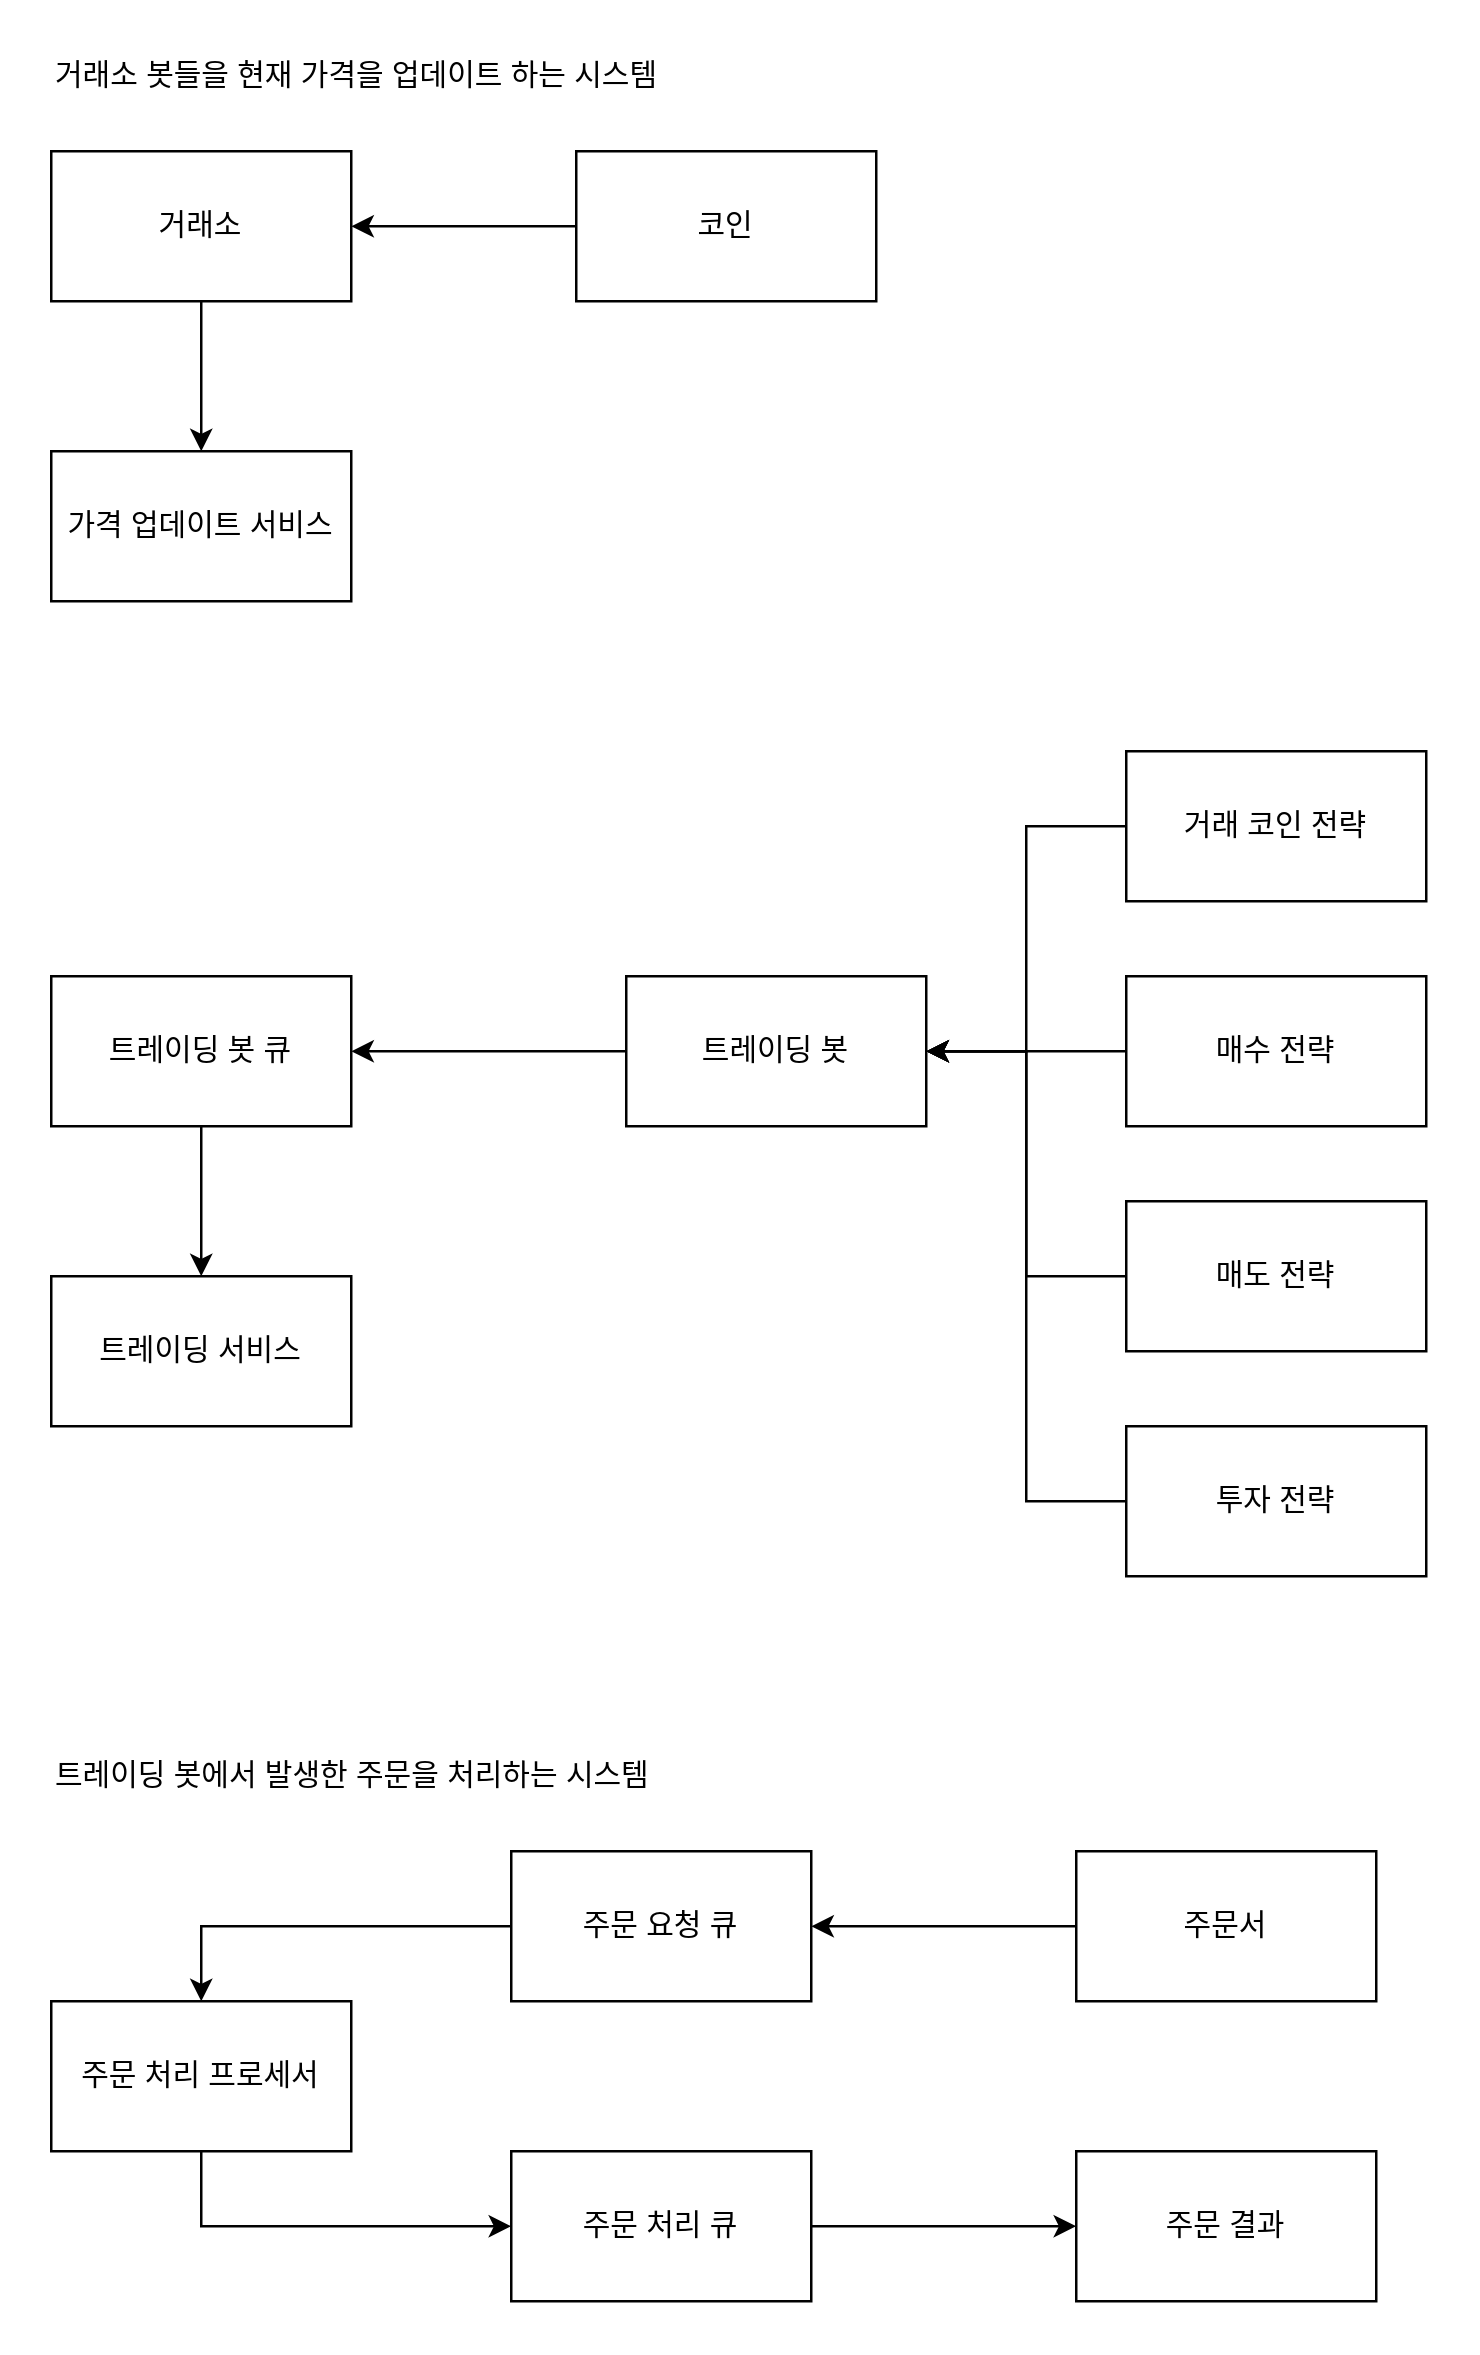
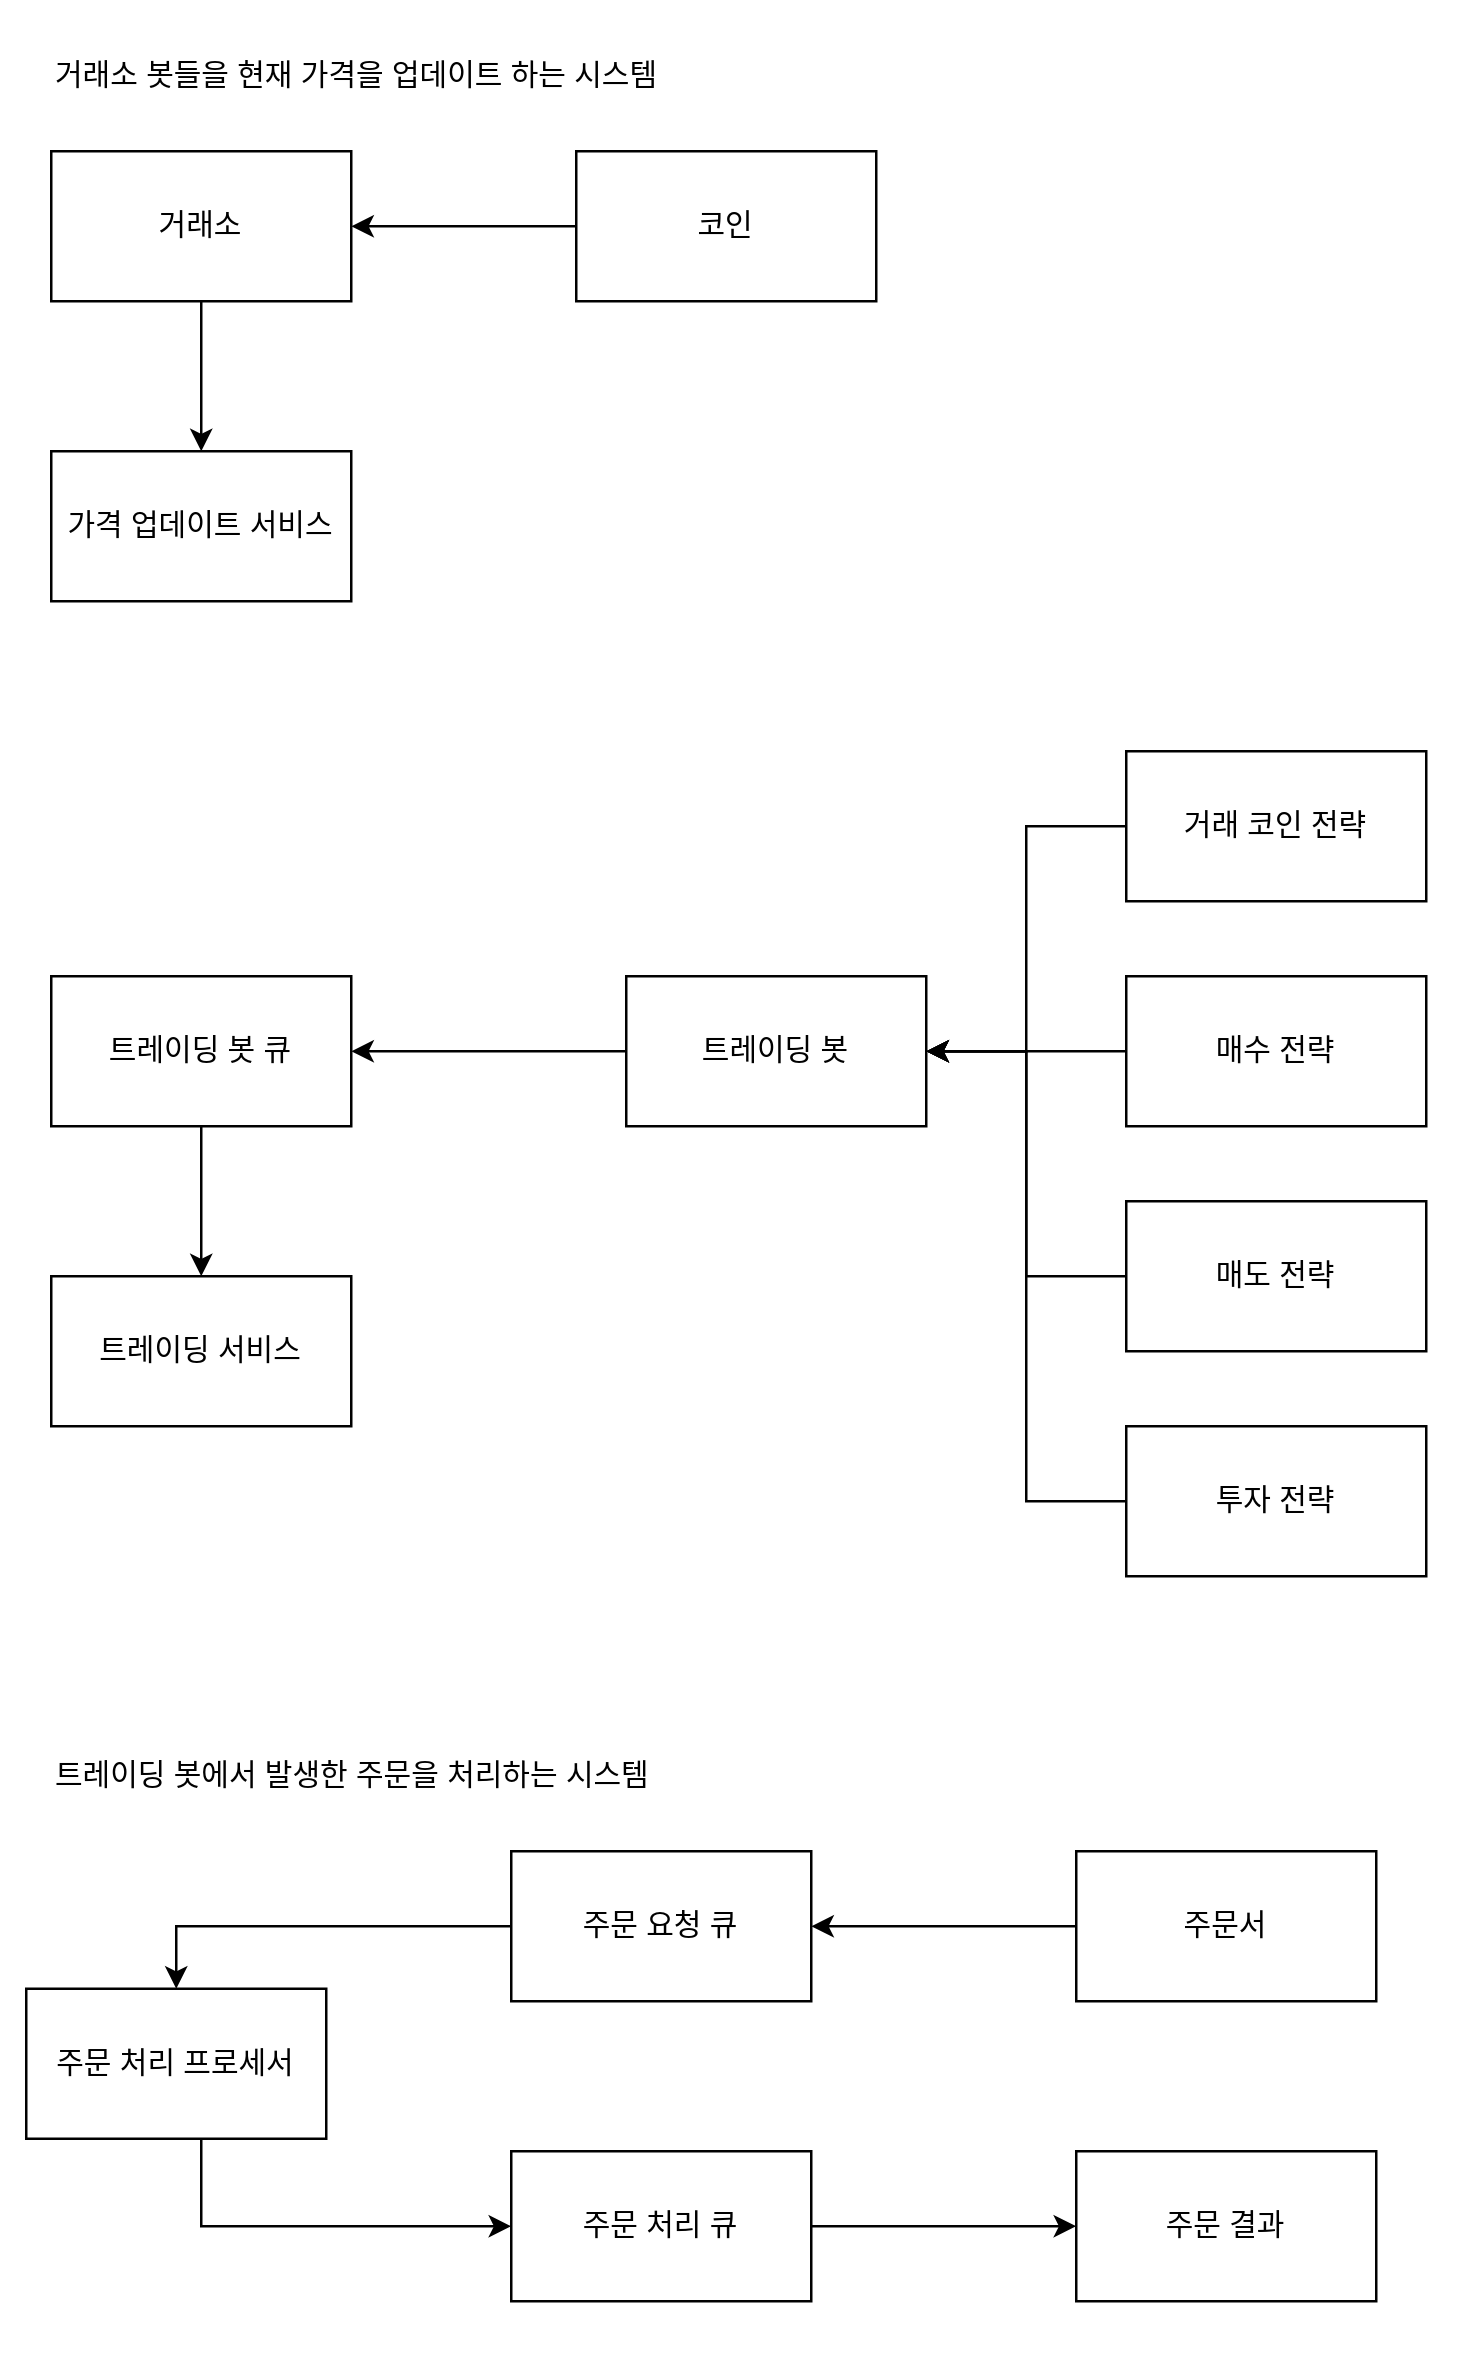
node "주문 처리 프로세서": moved (201, 2076) -> (176, 2064)
